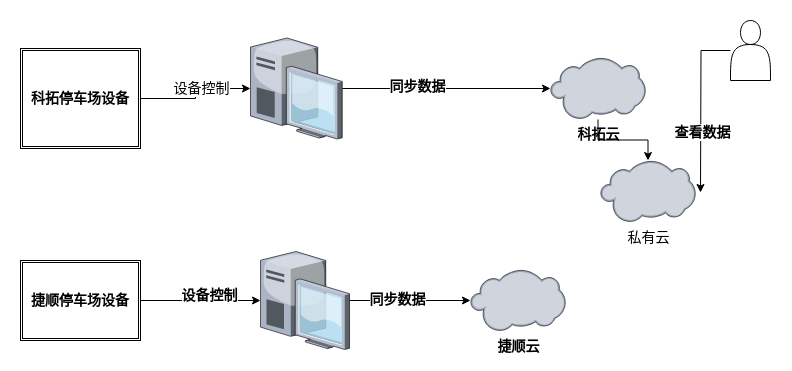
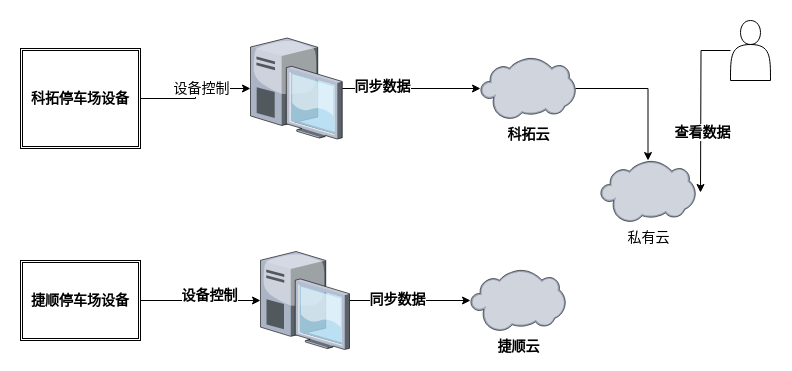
node "科拓云": moved (598, 89) -> (528, 89)
